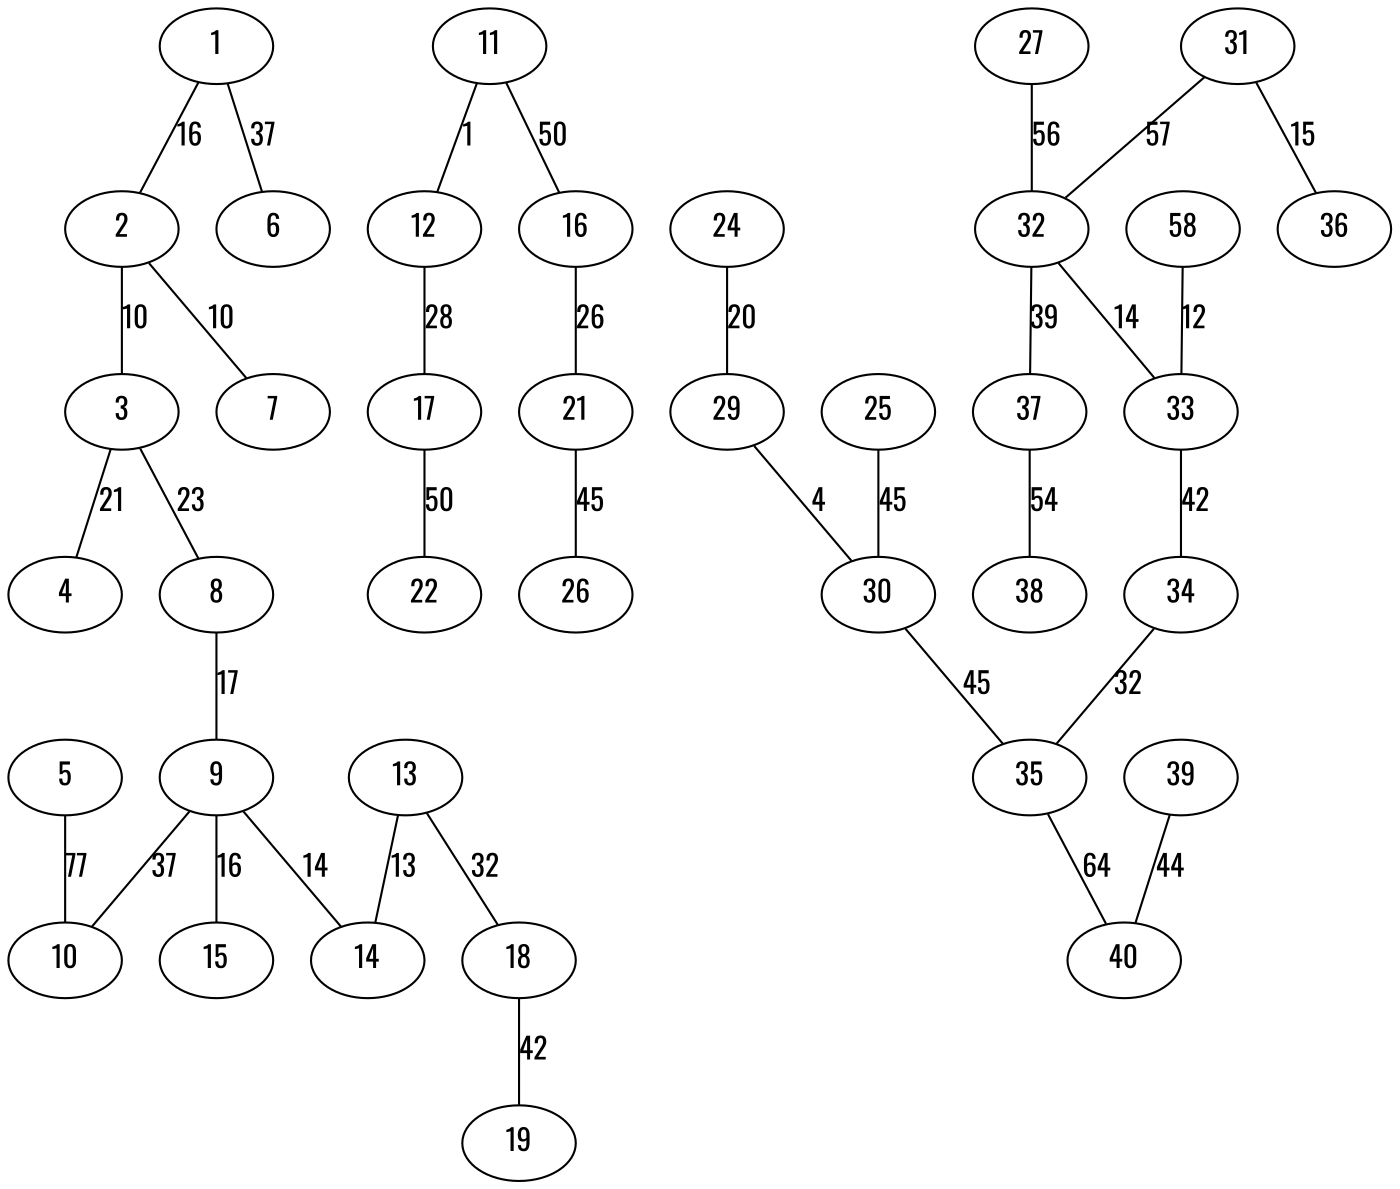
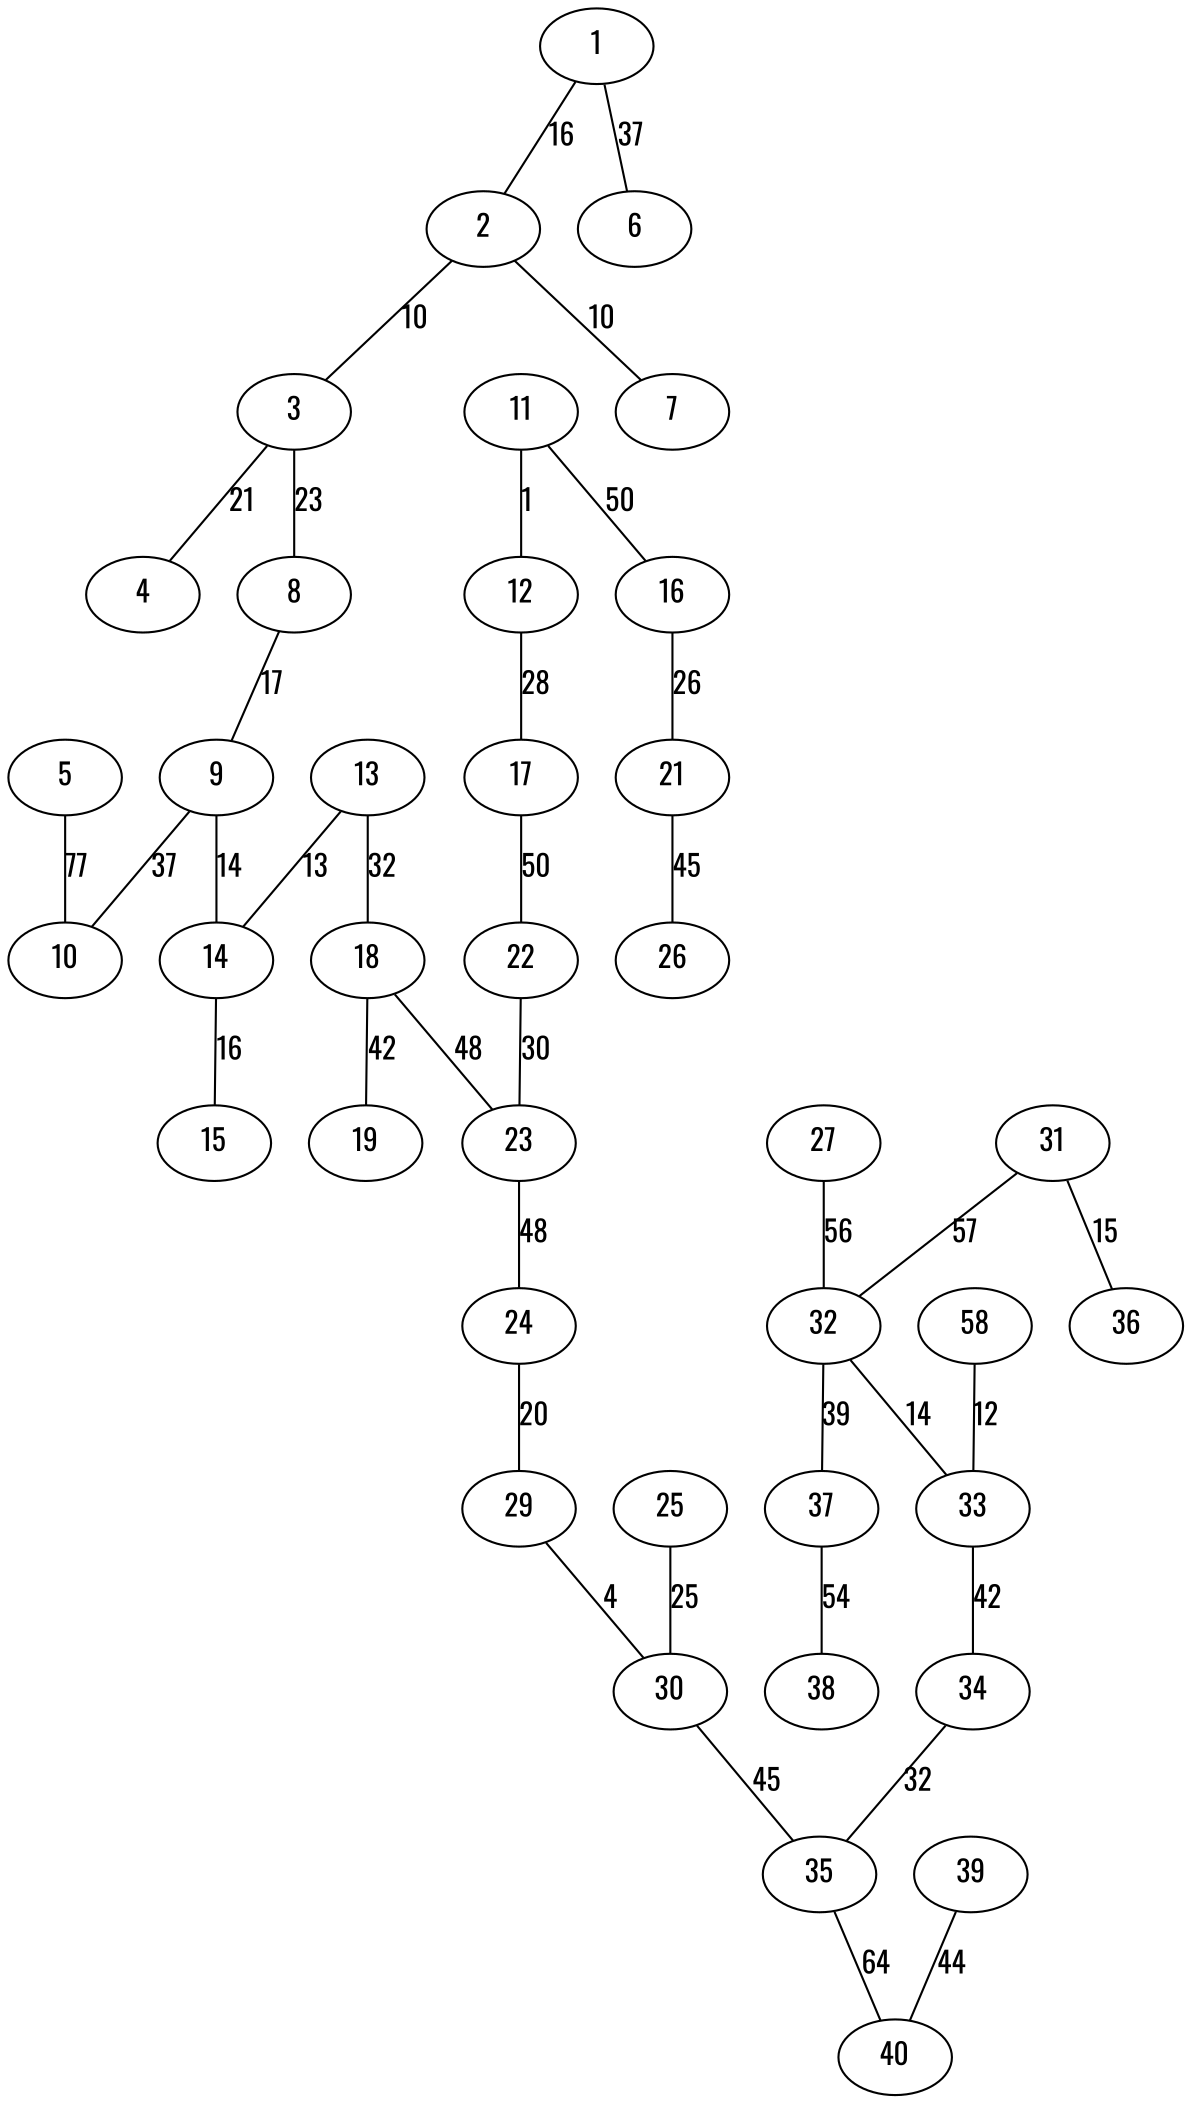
edge "25" -- "30": label "45" -> "25"
edge "9" -- "15": now "14" -- "15"
node "23": added
